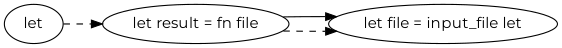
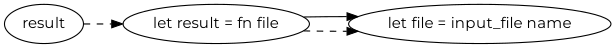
node "let": label "let" -> "result"
node "let file = input_file let": label "let file = input_file let" -> "let file = input_file name"
